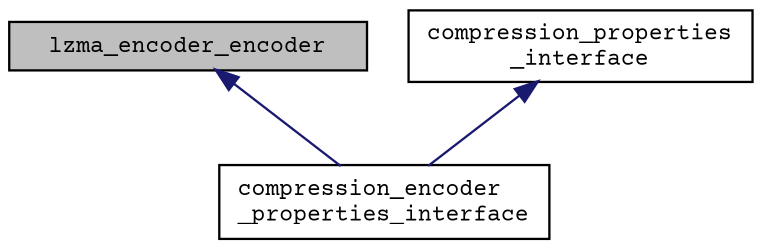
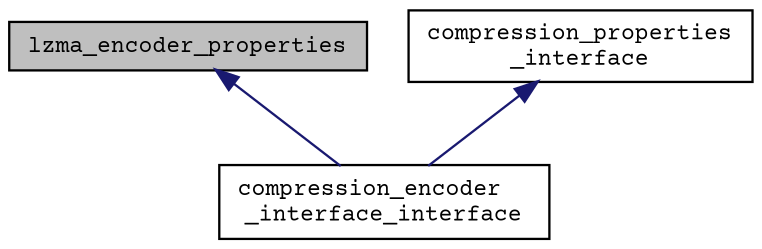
node "lzma_encoder_encoder": label "lzma_encoder_encoder" -> "lzma_encoder_properties"
node "compression_encoder _properties_interface": label "compression_encoder _properties_interface" -> "compression_encoder _interface_interface"
